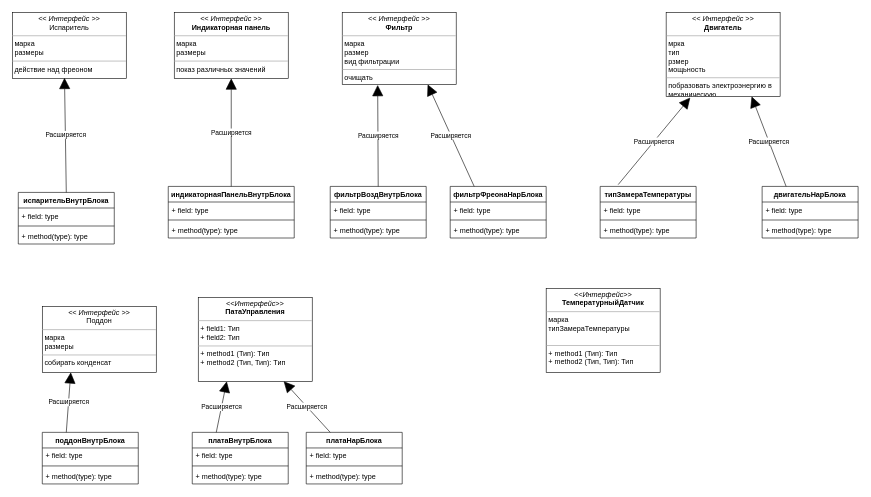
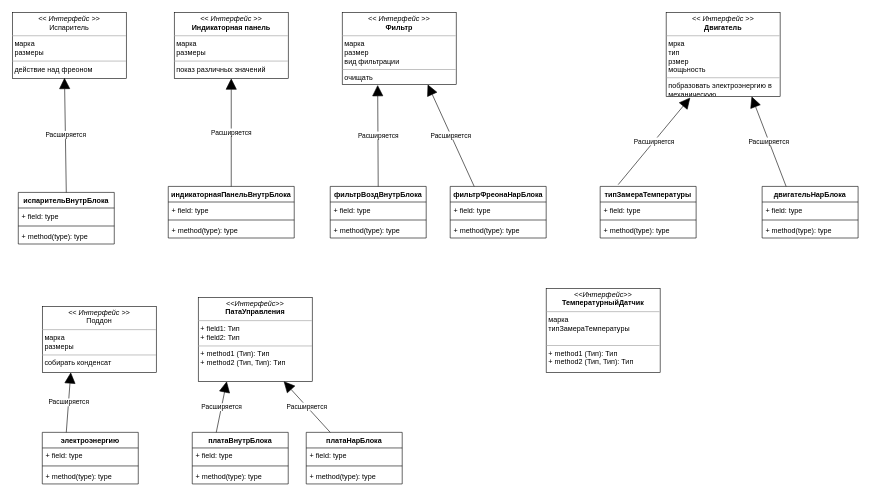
node "поддонВнутрБлока": label "поддонВнутрБлока" -> "электроэнергию"
